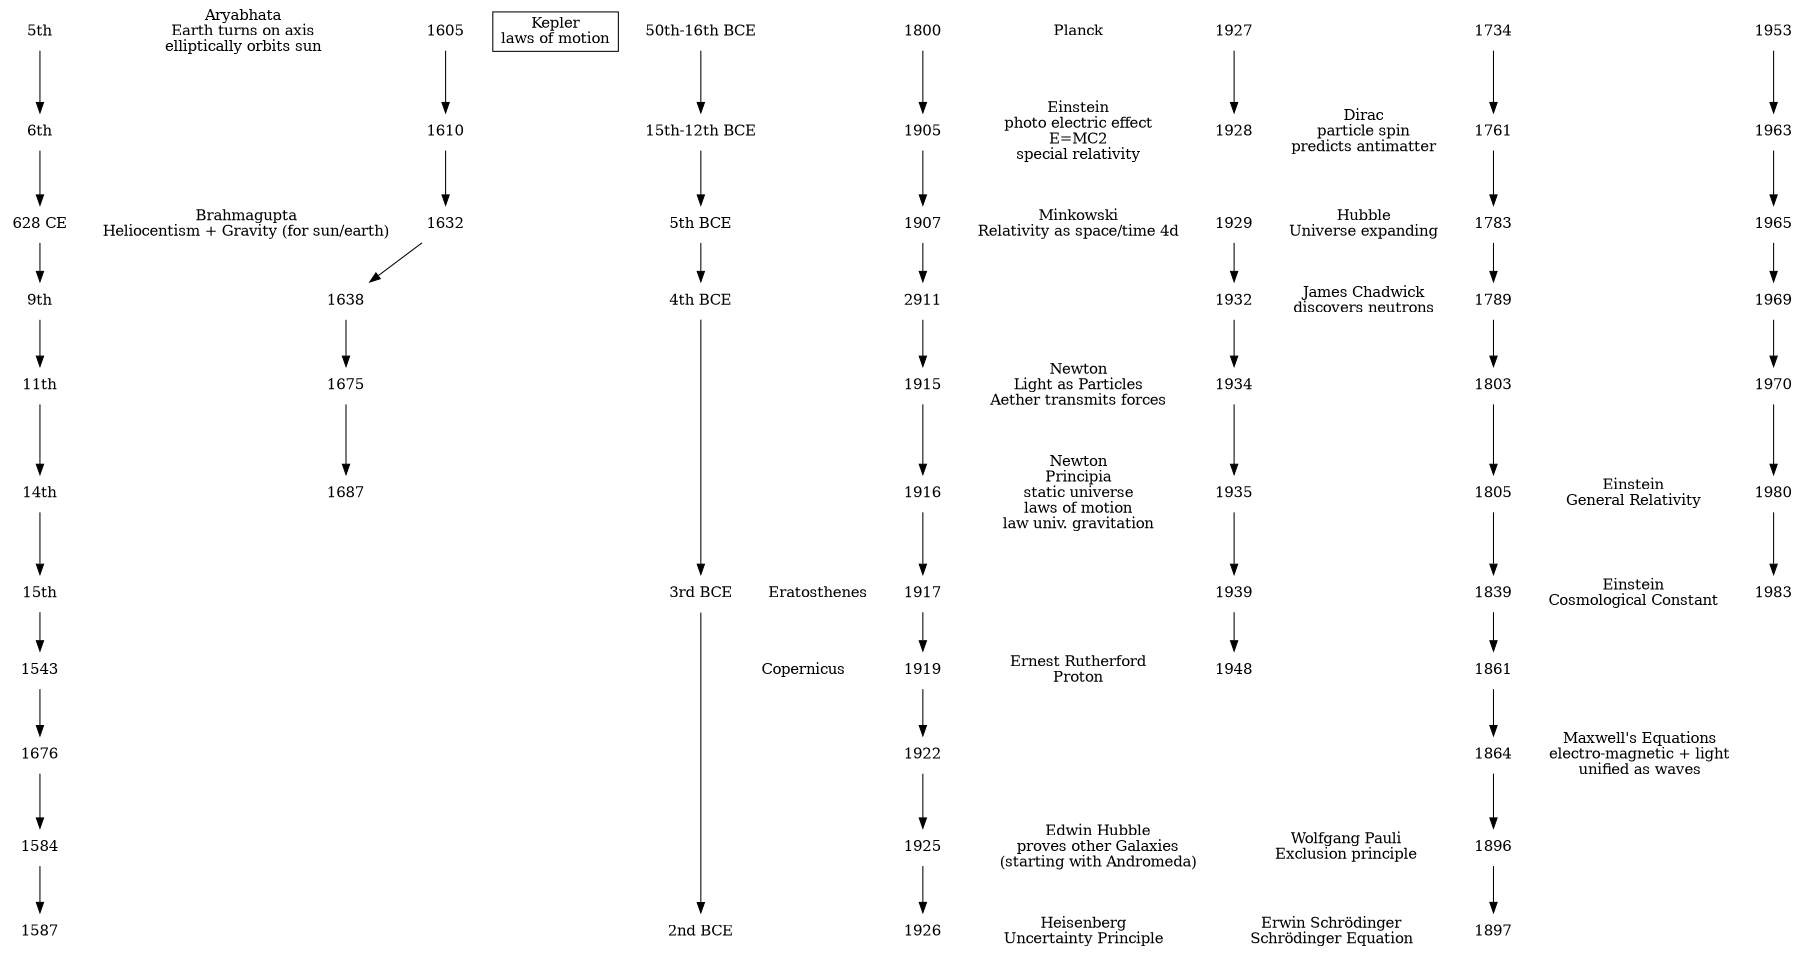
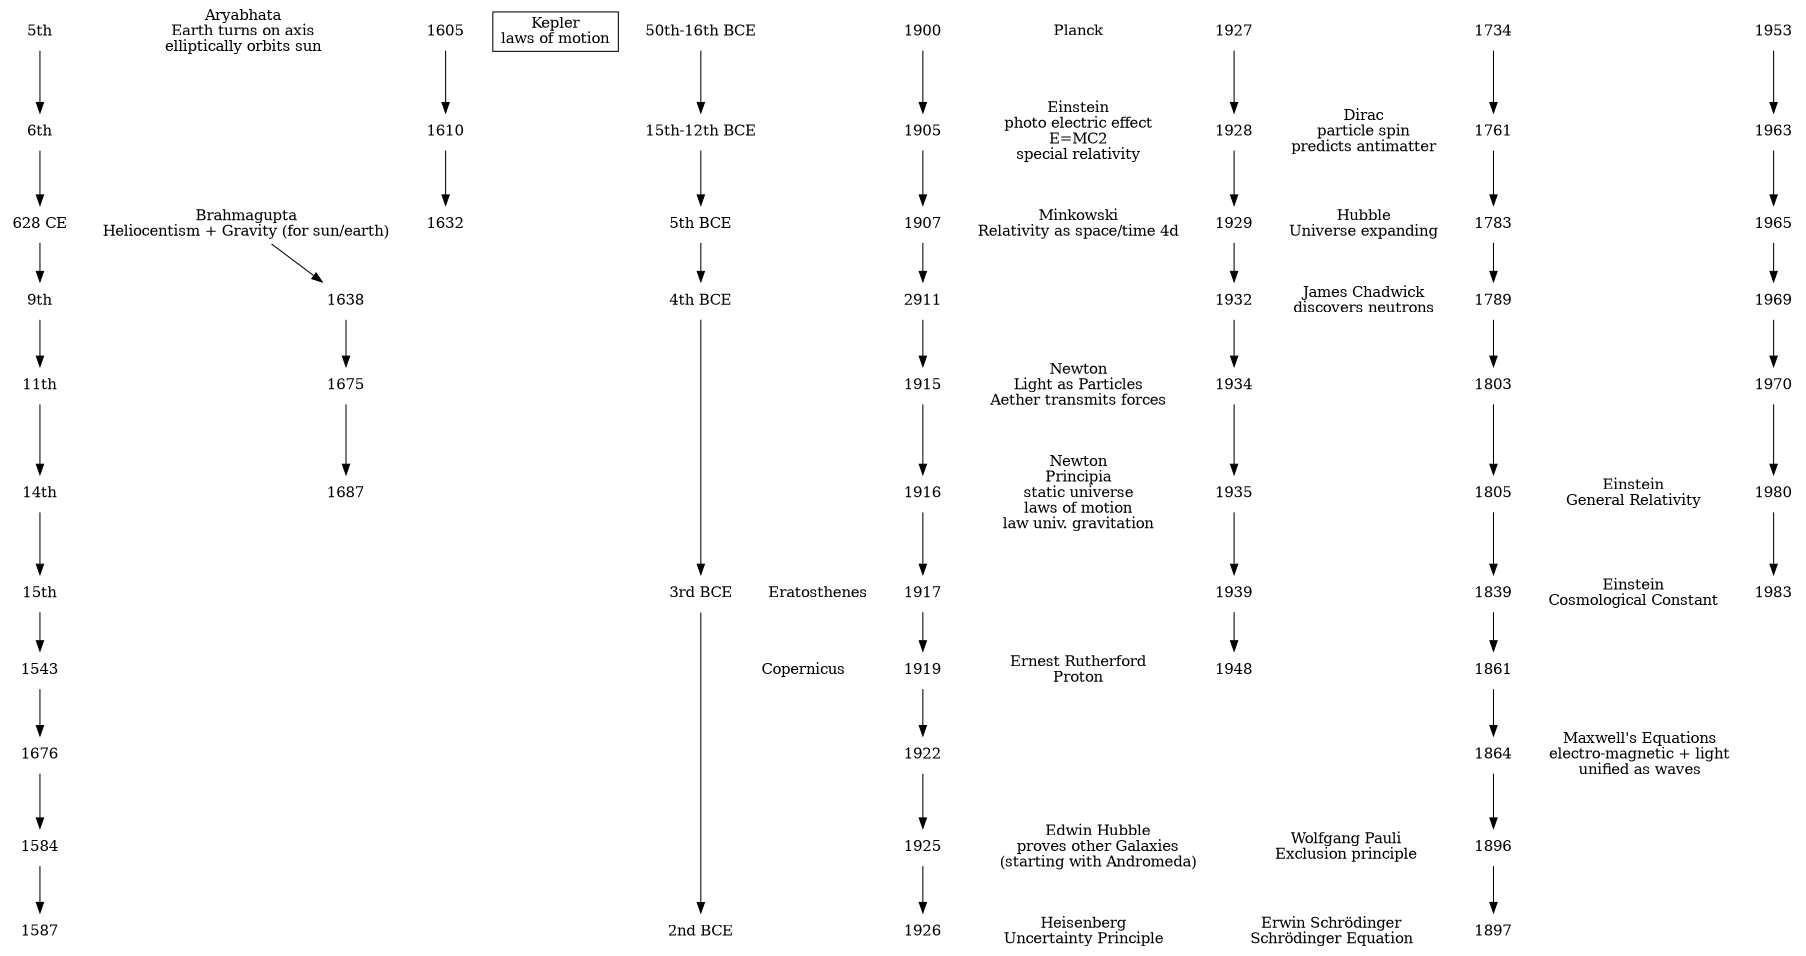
node "1800": label "1800" -> "1900"
edge "1928" -> "1929": added
edge "1632" -> "1638": now "Brahmagupta Heliocentism + Gravity (for sun/earth)" -> "1638"
